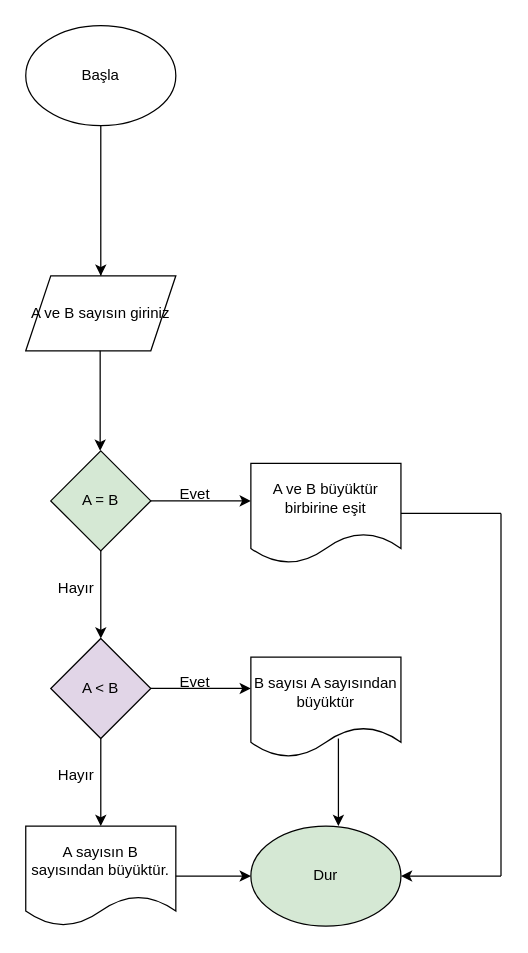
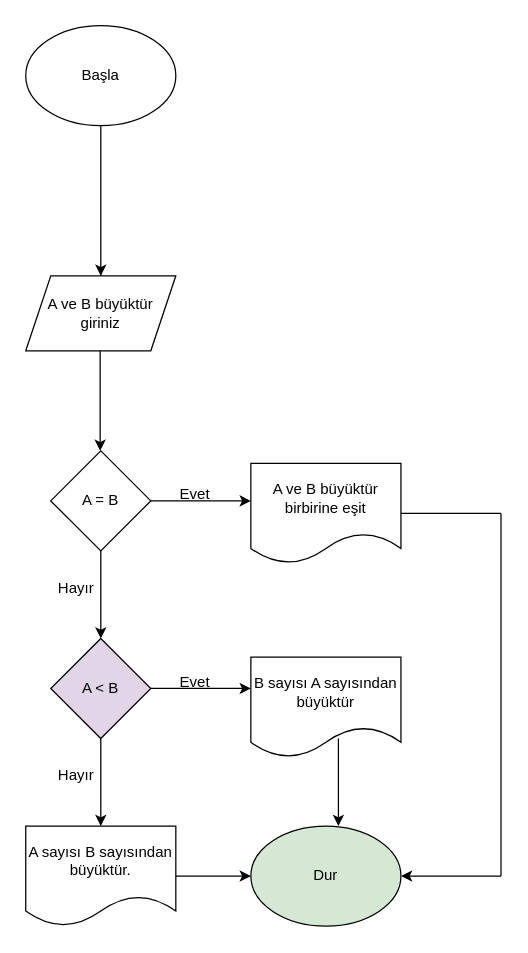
node "A ve B sayısın giriniz": label "A ve B sayısın giriniz" -> "A ve B büyüktür giriniz"
node "A = B": fillcolor #d5e8d4 -> #ffffff
node "A sayısın B sayısından büyüktür.": label "A sayısın B sayısından büyüktür." -> "A sayısı B sayısından büyüktür."
